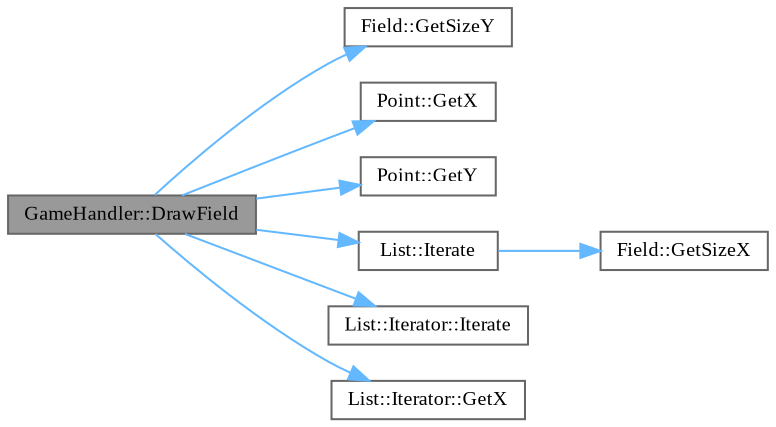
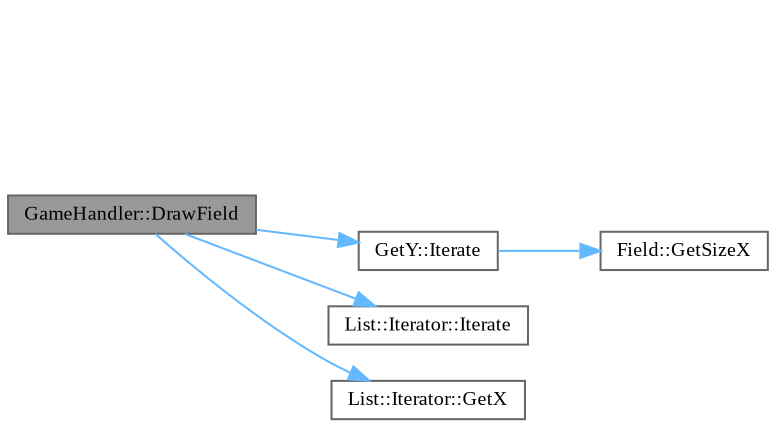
node "Field::GetSizeY": removed
node "Point::GetX": removed
node "Point::GetY": removed
node "List::Iterate": label "List::Iterate" -> "GetY::Iterate"
